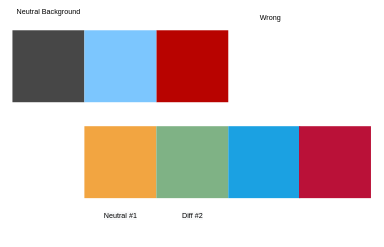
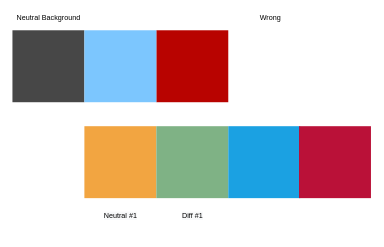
node "Neutral Background": moved (48, 12) -> (48, 18)
node "Diff #2": label "Diff #2" -> "Diff #1"
